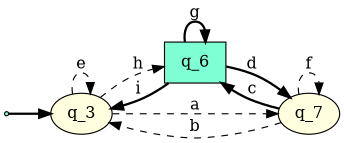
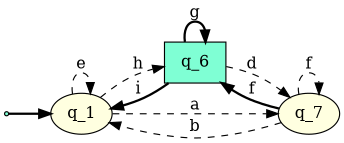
edge "q_6" -> "q_7": style bold -> dashed
edge "q_7" -> "q_6": label "c" -> "f"
node "q_3": label "q_3" -> "q_1"
